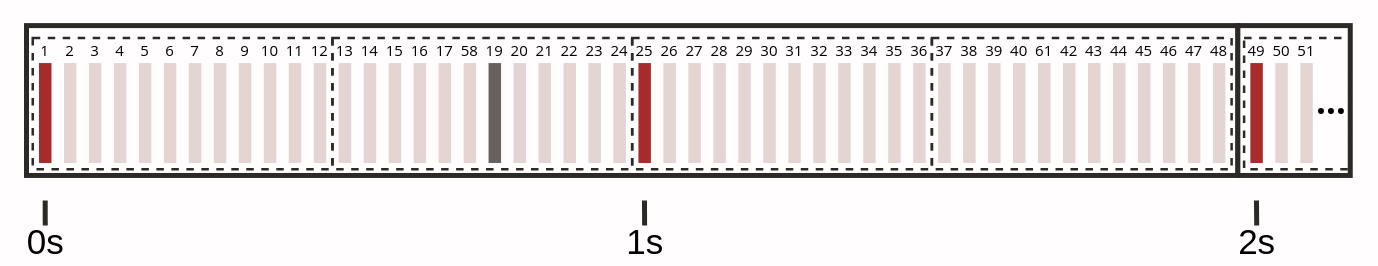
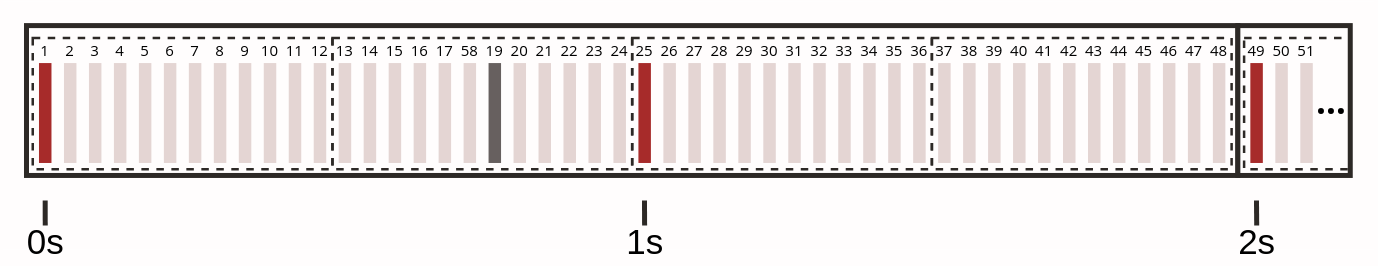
node "61": label "61" -> "41"
